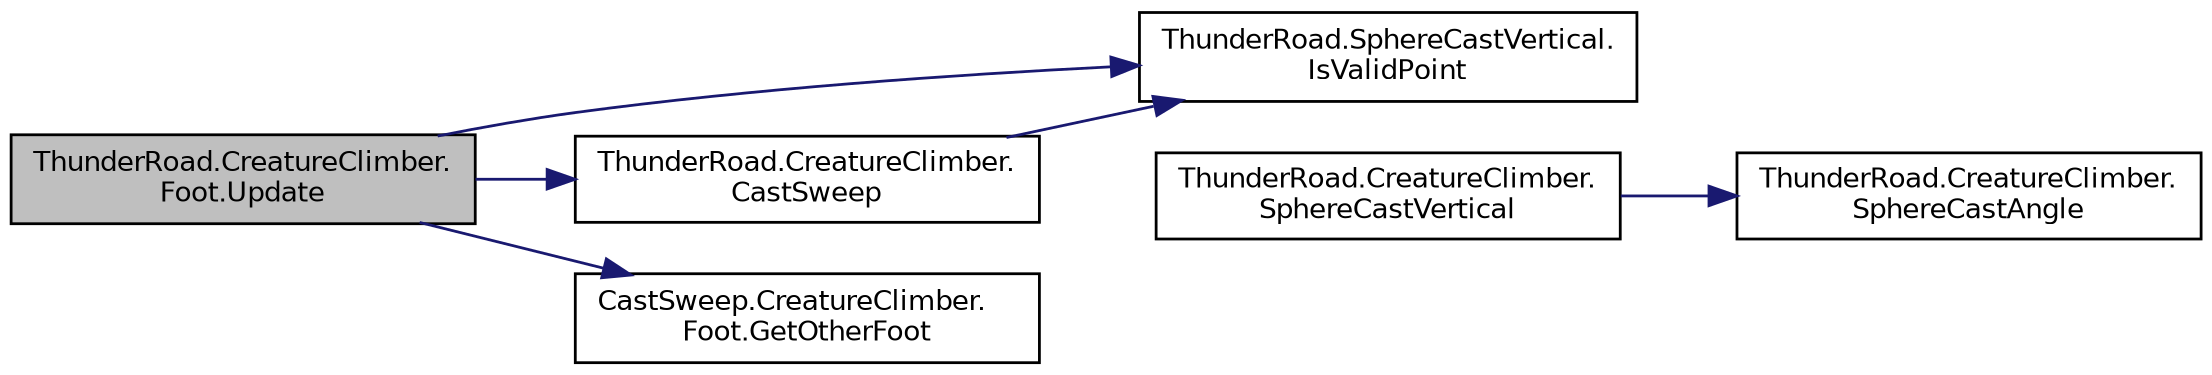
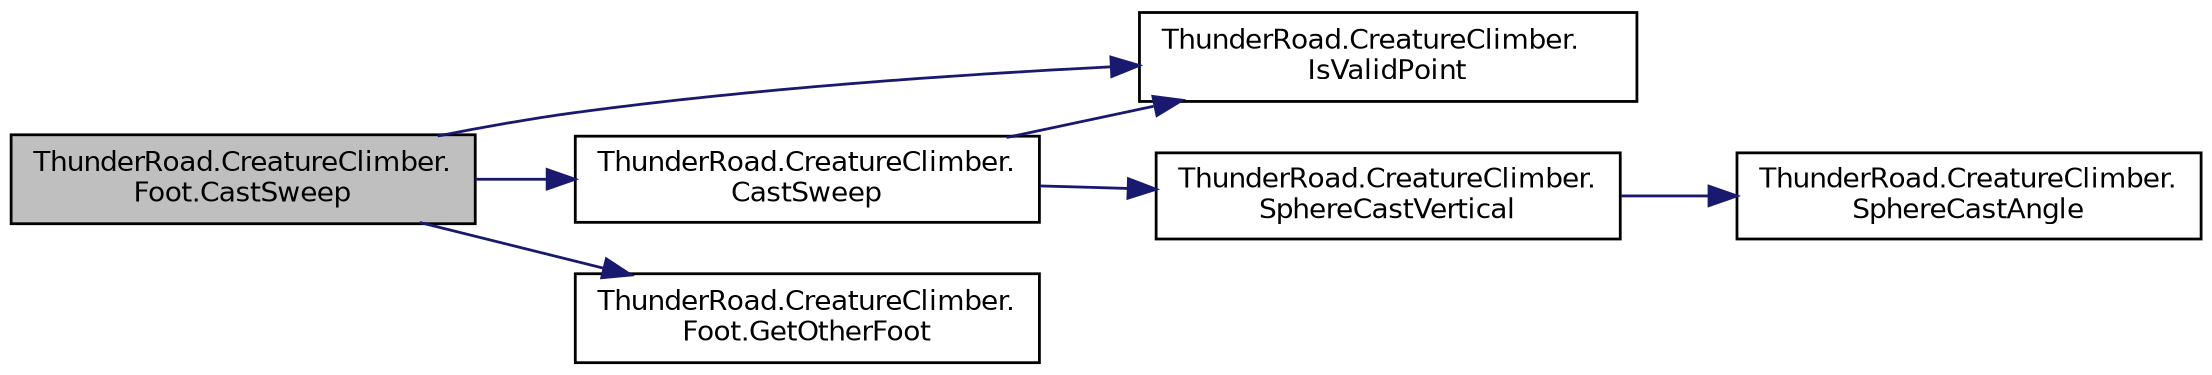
node "ThunderRoad.SphereCastVertical. IsValidPoint": label "ThunderRoad.SphereCastVertical. IsValidPoint" -> "ThunderRoad.CreatureClimber. IsValidPoint"
node "ThunderRoad.CreatureClimber. Foot.Update": label "ThunderRoad.CreatureClimber. Foot.Update" -> "ThunderRoad.CreatureClimber. Foot.CastSweep"
edge "ThunderRoad.CreatureClimber. CastSweep" -> "ThunderRoad.CreatureClimber. SphereCastVertical": added
node "CastSweep.CreatureClimber. Foot.GetOtherFoot": label "CastSweep.CreatureClimber. Foot.GetOtherFoot" -> "ThunderRoad.CreatureClimber. Foot.GetOtherFoot"
